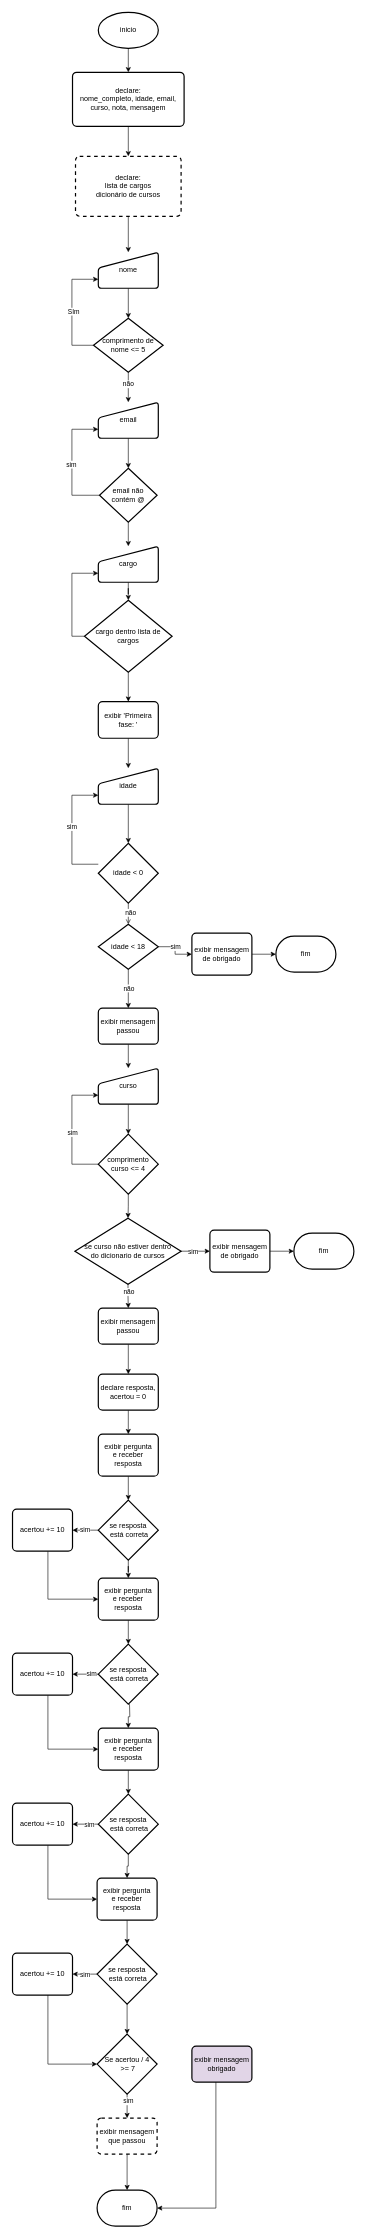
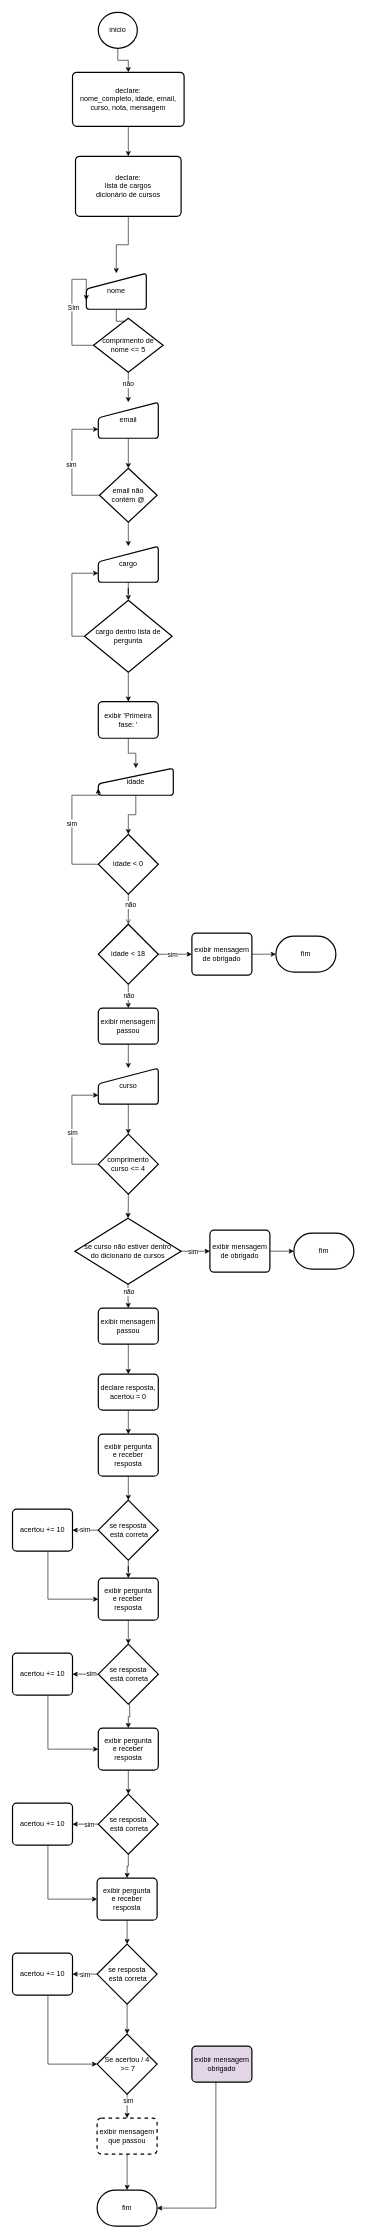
node "inicio": size 60x36 -> 39x36
node "declare: lista de cargos dicionário de cursos": style dashed -> solid
node "nome": moved (128, 270) -> (116, 291)
node "cargo dentro lista de cargos": label "cargo dentro lista de cargos" -> "cargo dentro lista de pergunta"
node "idade": size 60x36 -> 75x27
node "idade < 0": moved (128, 873) -> (128, 864)
node "idade < 18": size 60x45 -> 60x60
